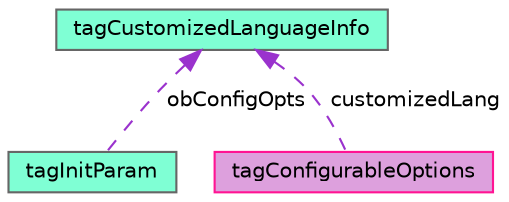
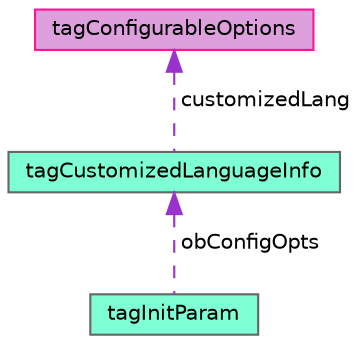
edge "tagConfigurableOptions" -> "tagCustomizedLanguageInfo": reversed
